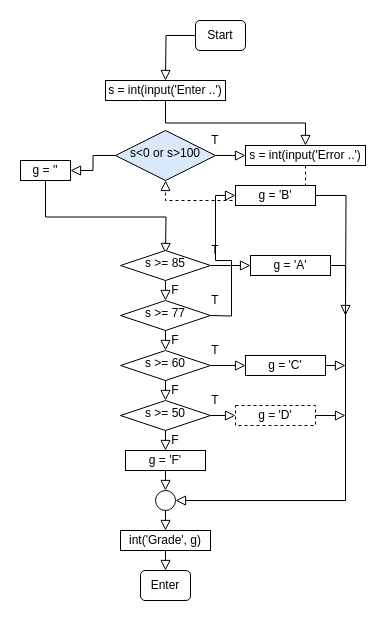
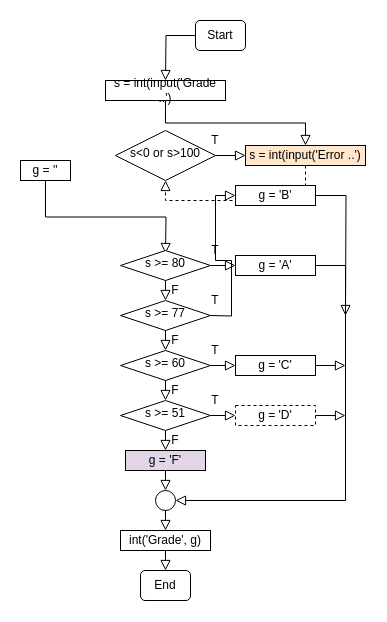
node "s = int(input('Enter ..')": label "s = int(input('Enter ..')" -> "s = int(input('Grade ..')"
node "s<0 or s>100": fillcolor #dae8fc -> #ffffff
node "s = int(input('Error ..')": fillcolor #ffffff -> #ffe6cc
edge "s<0 or s>100" -> "g = ''": removed
node "s >= 85": label "s >= 85" -> "s >= 80"
node "g = 'A'": moved (291, 266) -> (276, 266)
node "g = 'C'": moved (286, 366) -> (276, 366)
node "s >= 50": label "s >= 50" -> "s >= 51"
node "g = 'F'": fillcolor #ffffff -> #e1d5e7
node "Enter": label "Enter" -> "End"
